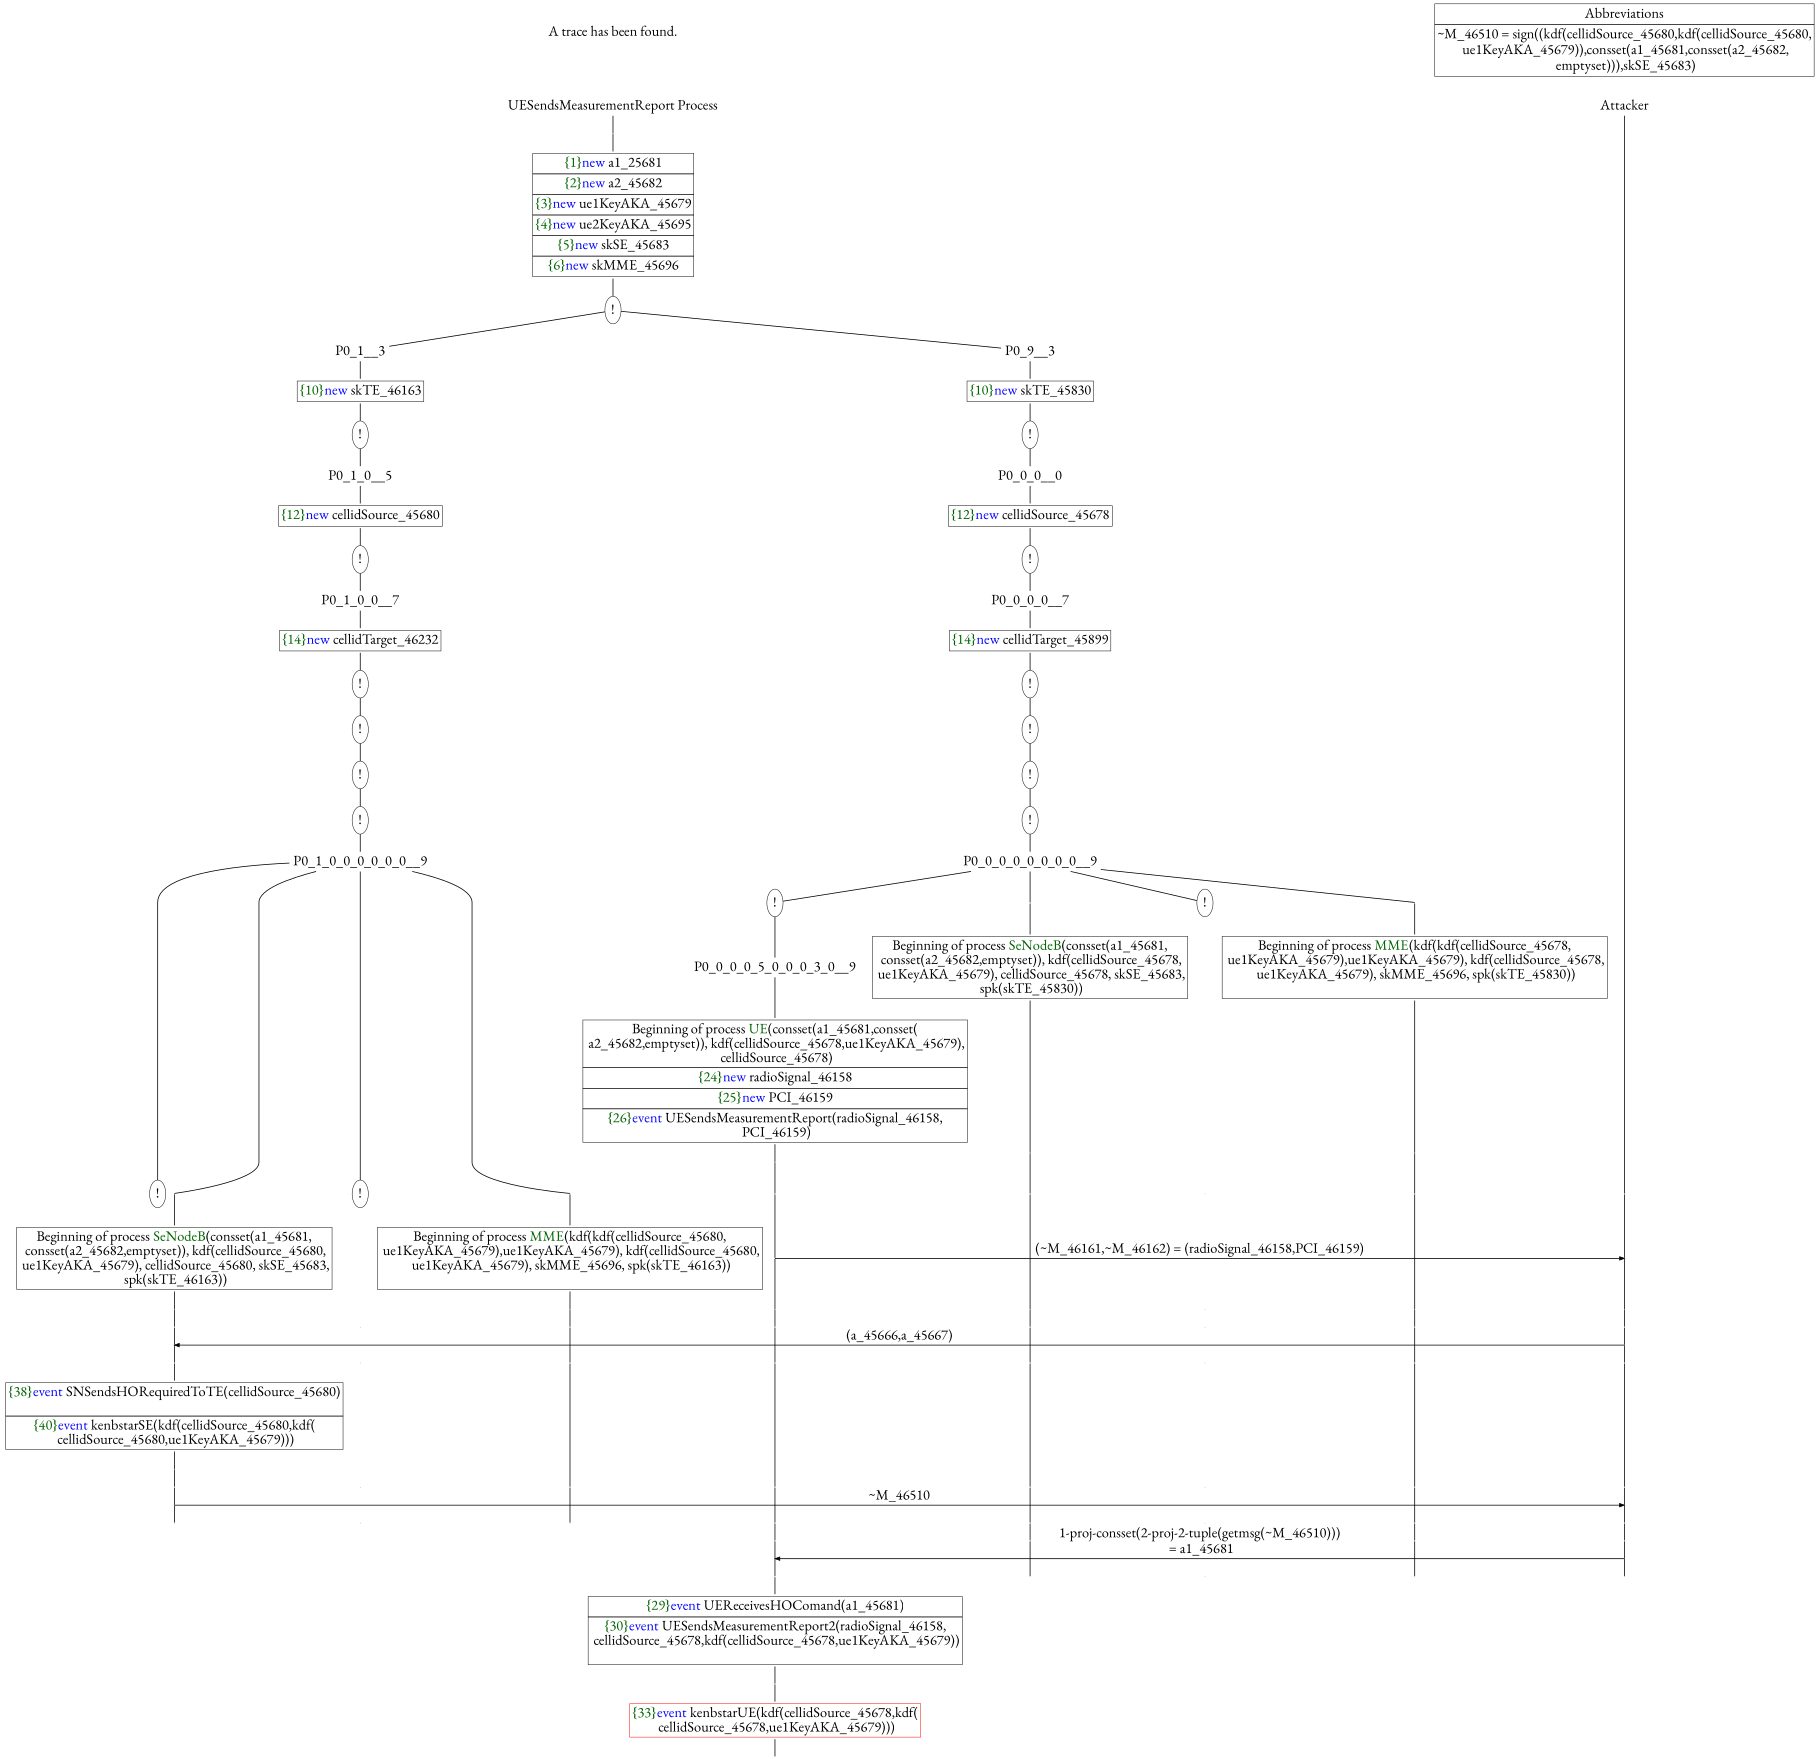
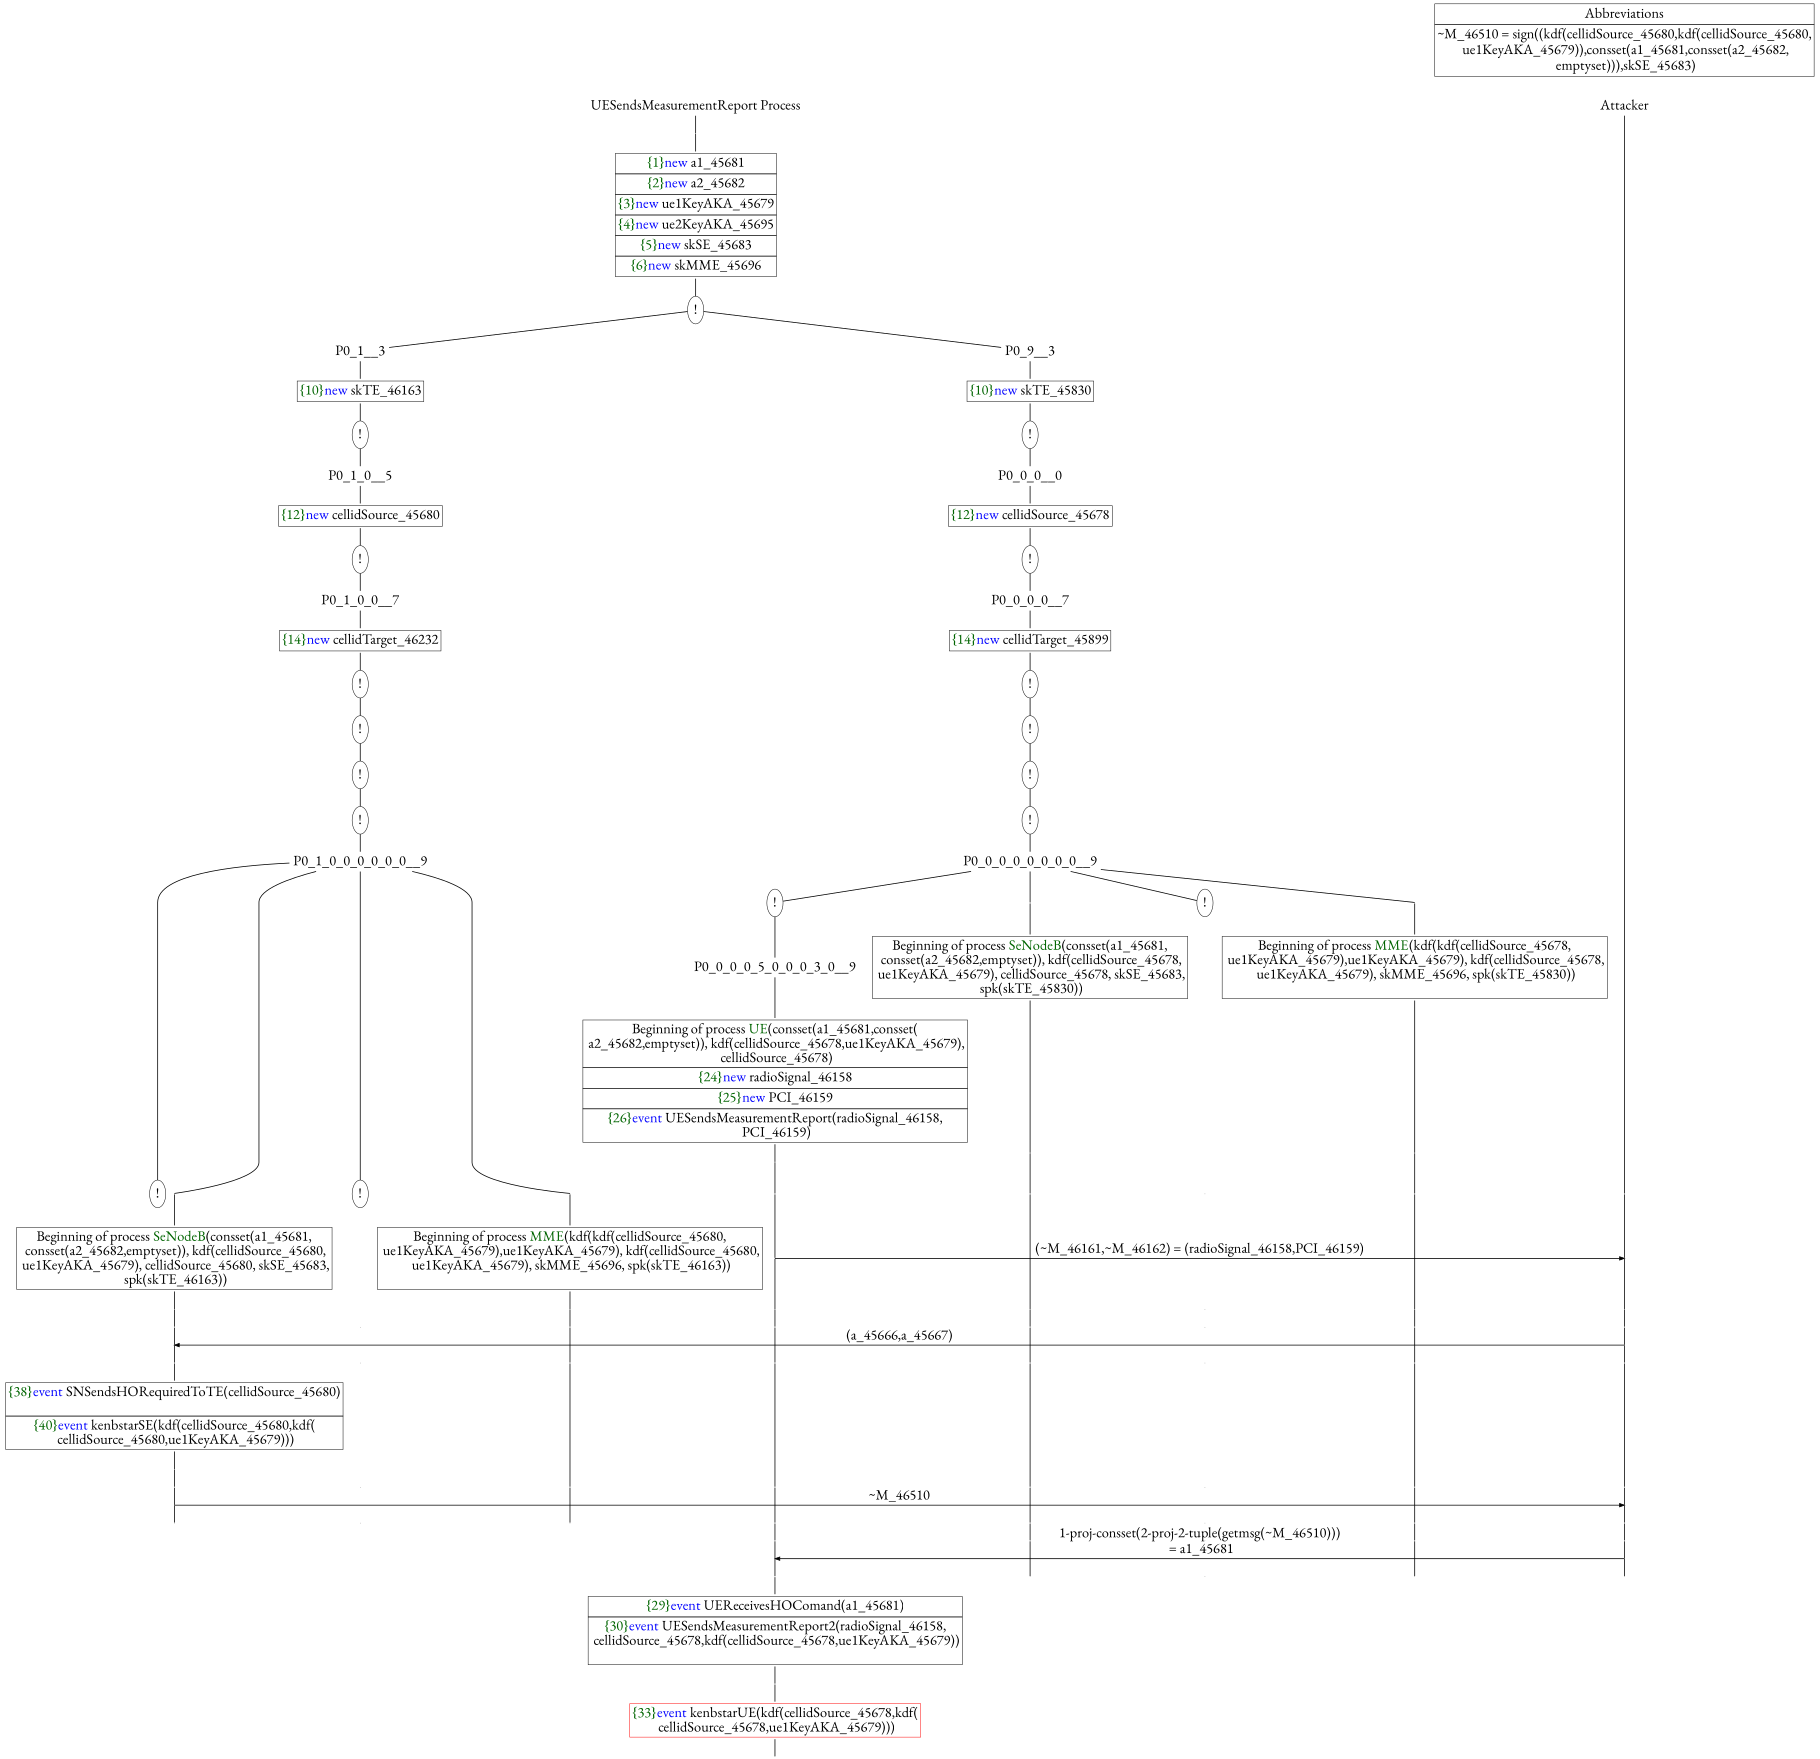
node "A trace has been found.": removed
node "{1}": text "a1_25681" -> "a1_45681"
